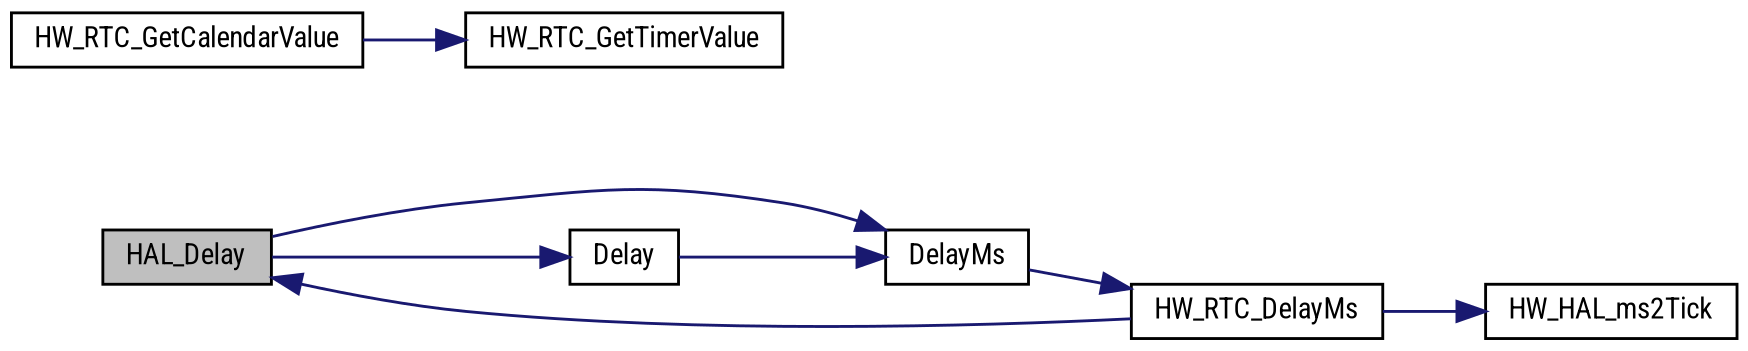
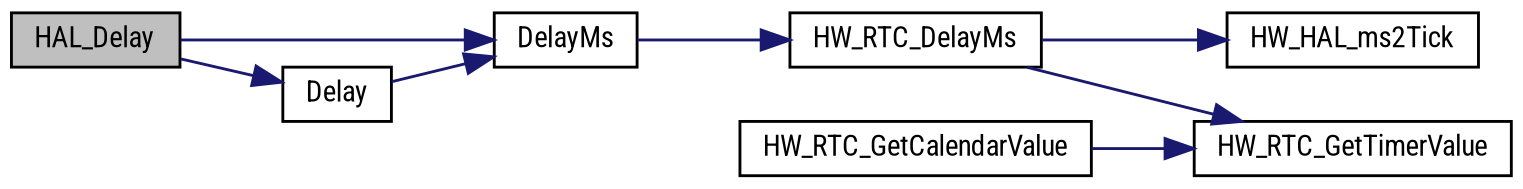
edge "HW_RTC_DelayMs" -> "HAL_Delay": now "HW_RTC_DelayMs" -> "HW_RTC_GetTimerValue"
